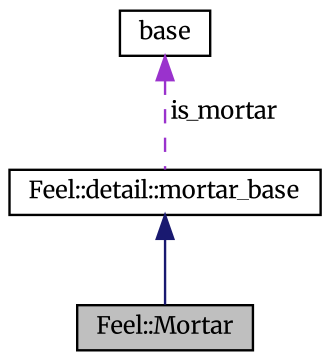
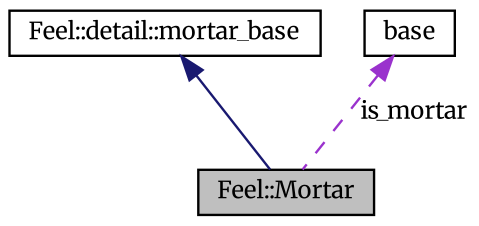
edge "Feel::detail::mortar_base" -> "base": now "Feel::Mortar" -> "base"
